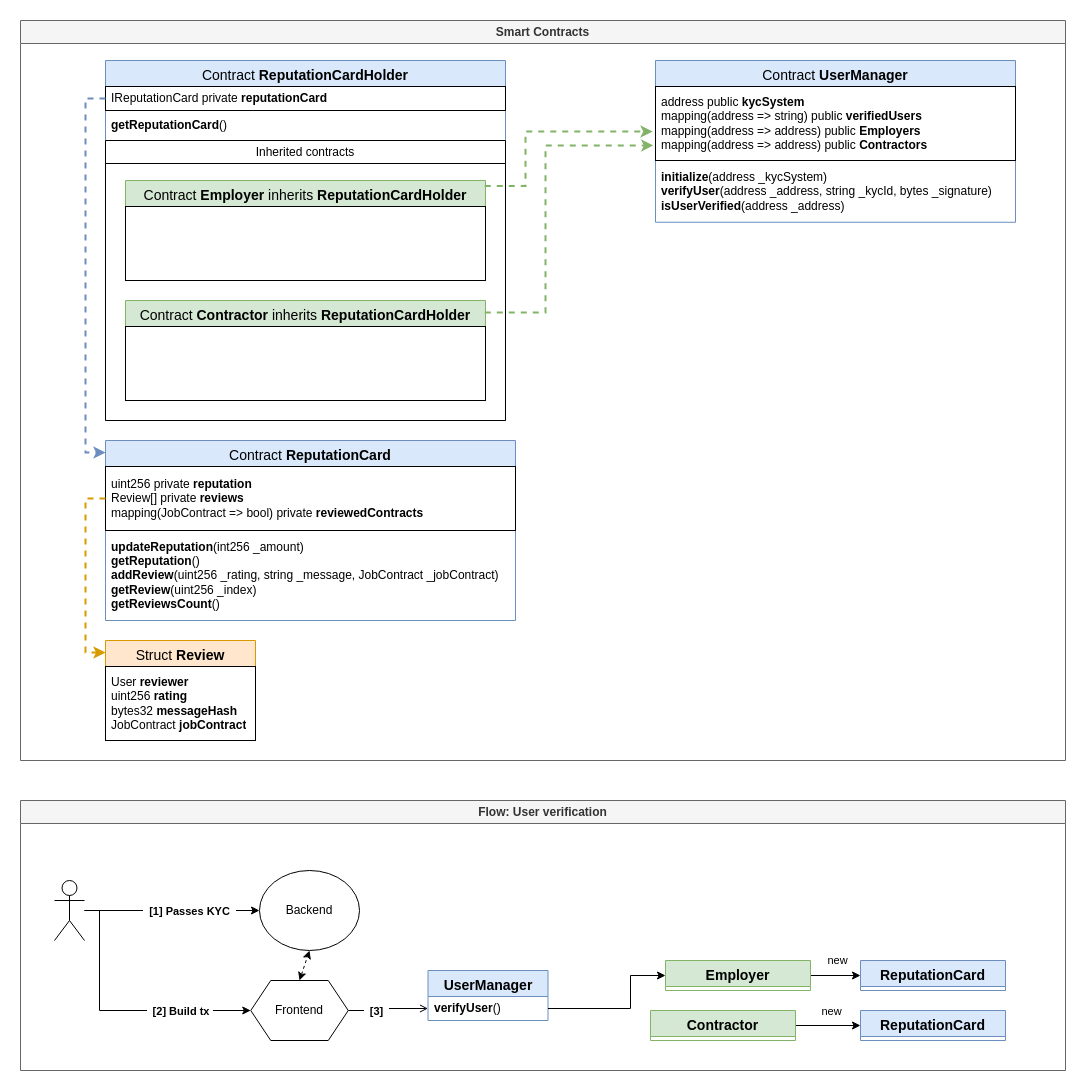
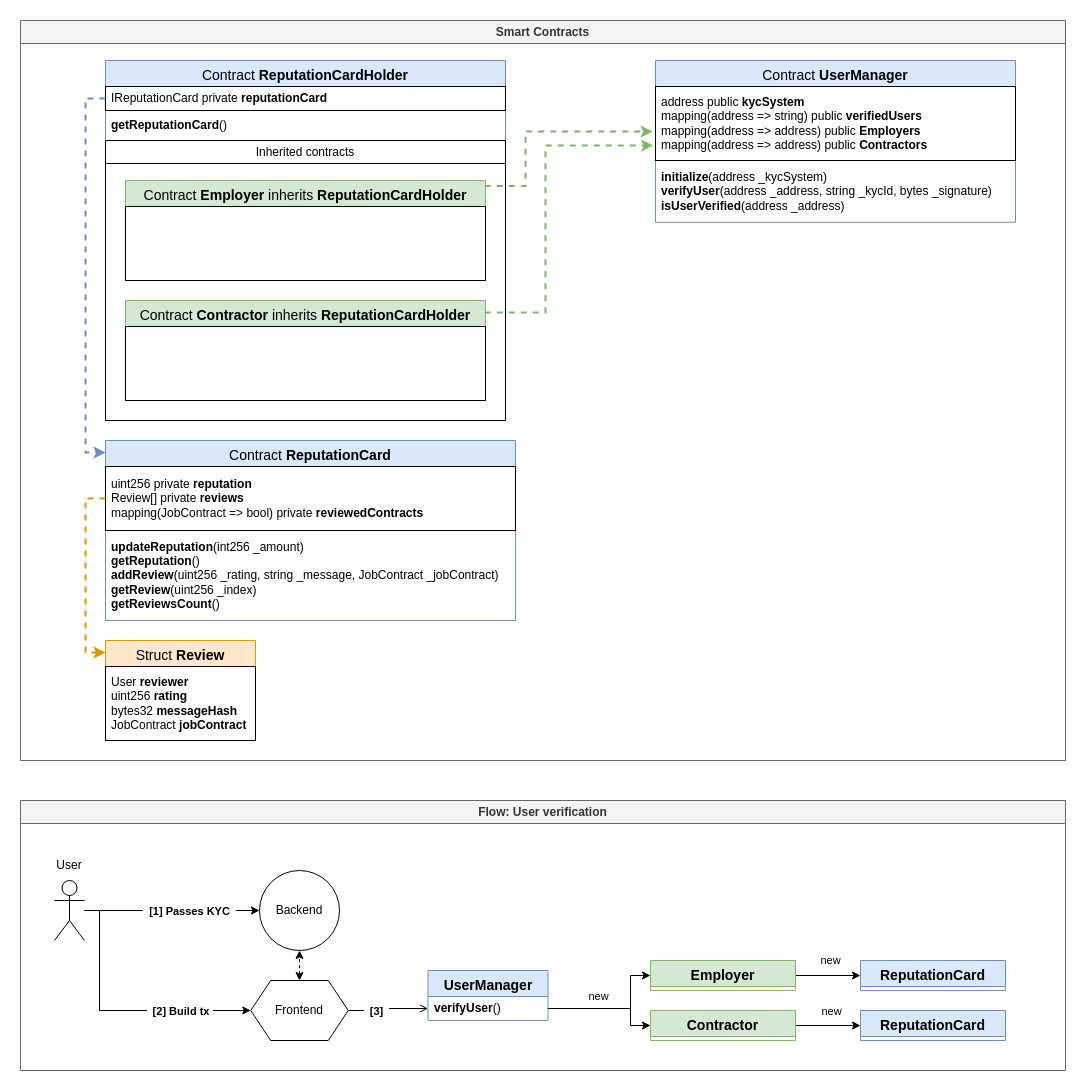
node "User": added
node "Backend": size 100x80 -> 80x80
node "Employer": moved (738, 976) -> (723, 976)
edge "verifyUser()" -> "Contractor": added, label "new"
